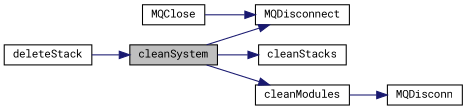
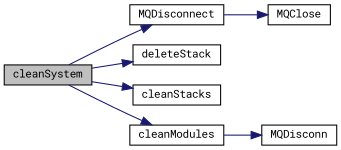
edge "MQClose" -> "MQDisconnect": reversed
edge "deleteStack" -> "cleanSystem": reversed
